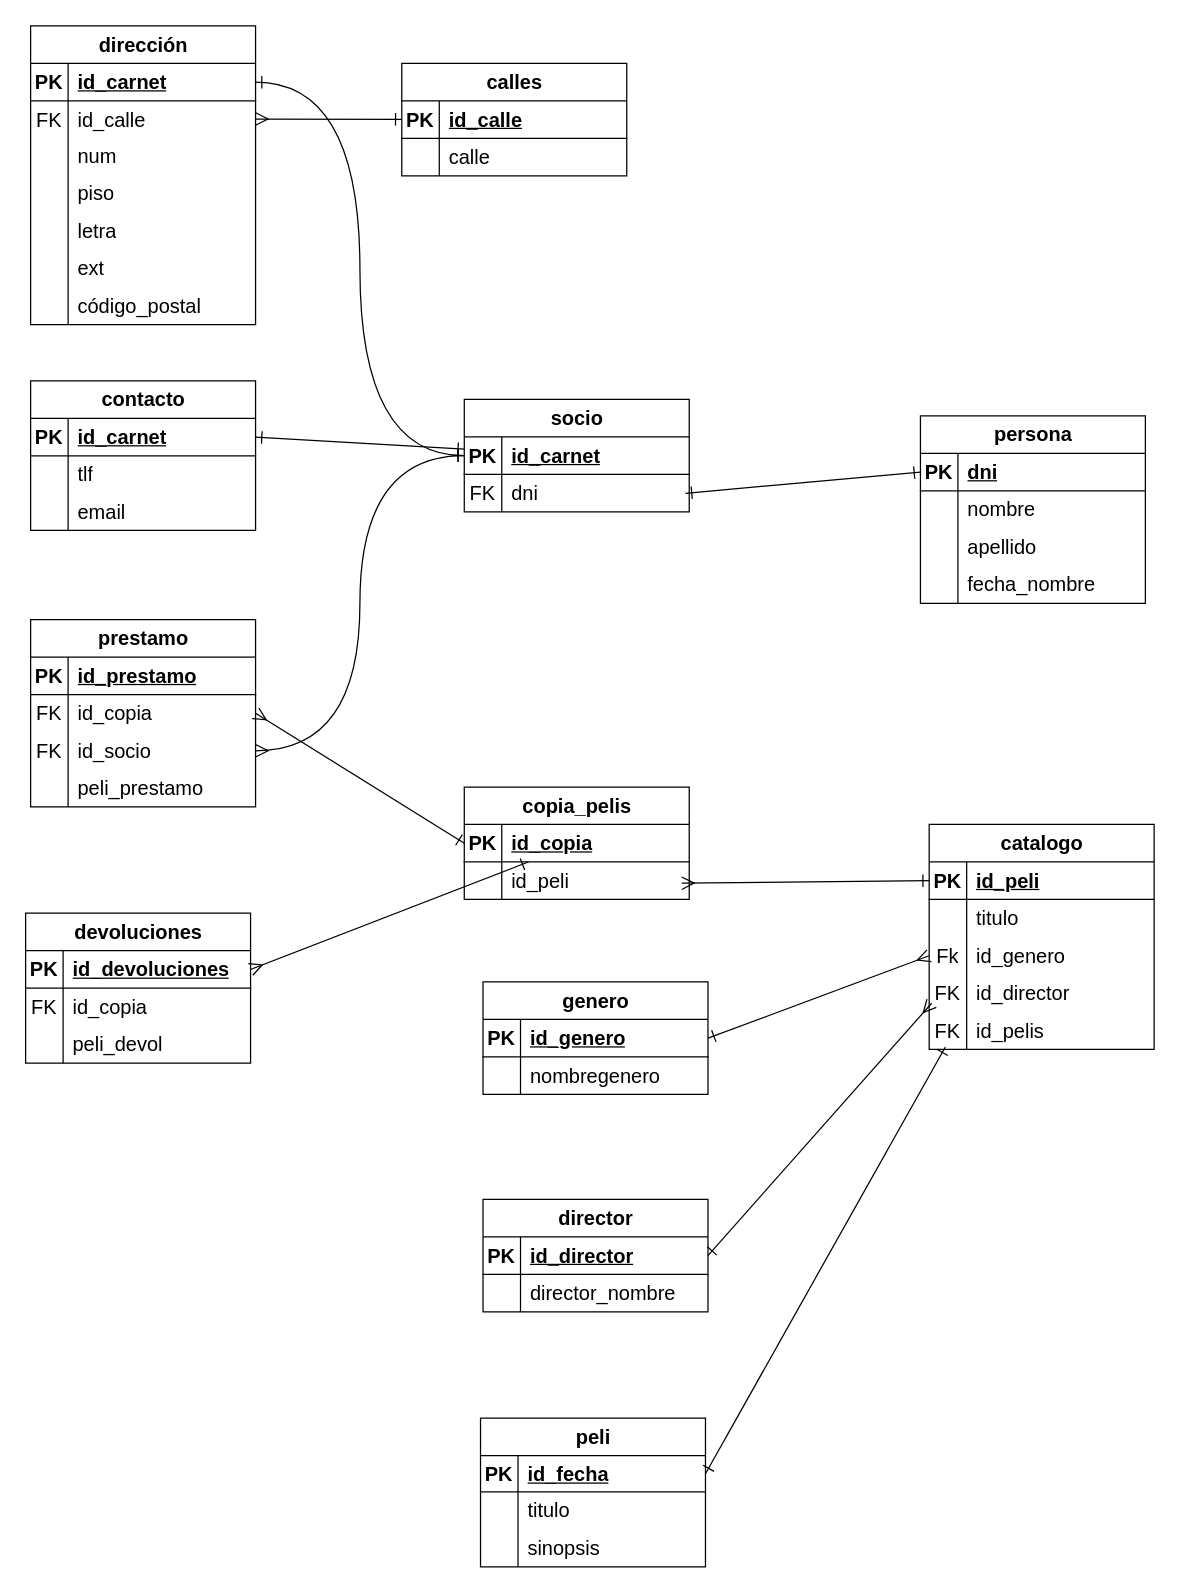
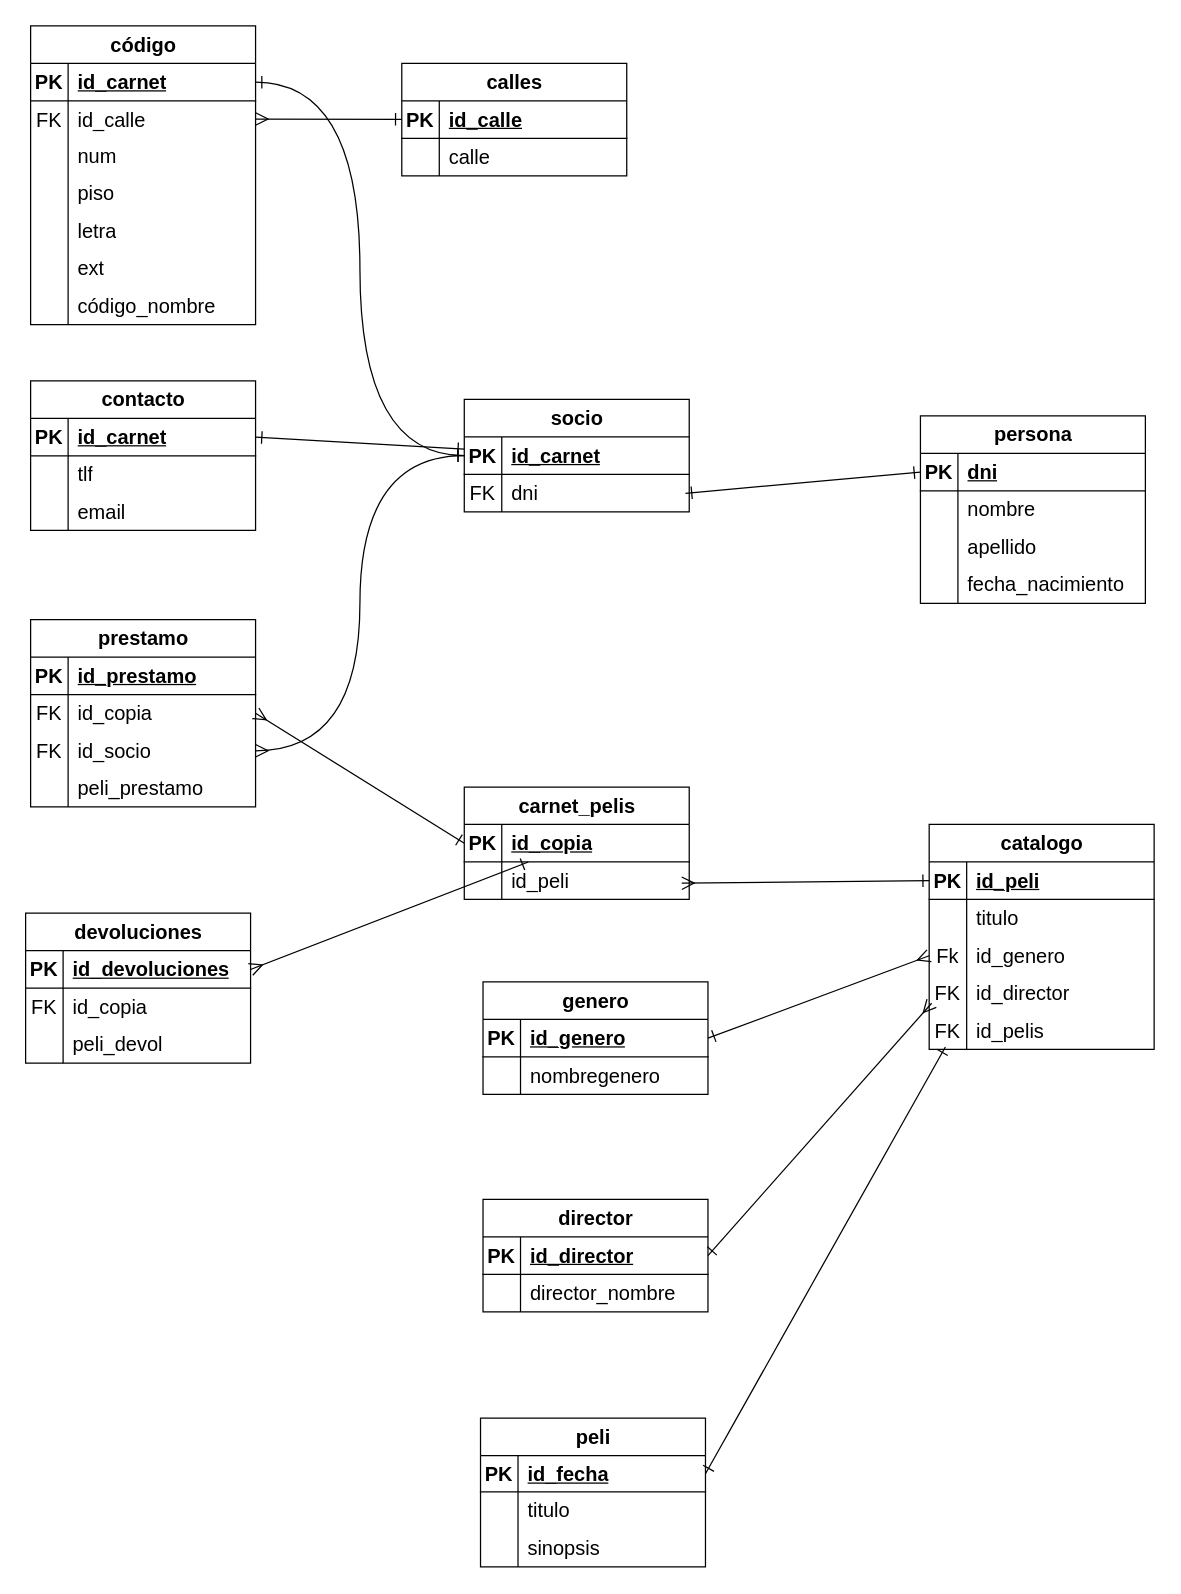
node "dirección": label "dirección" -> "código"
node "código_postal": label "código_postal" -> "código_nombre"
node "fecha_nombre": label "fecha_nombre" -> "fecha_nacimiento"
node "copia_pelis": label "copia_pelis" -> "carnet_pelis"
